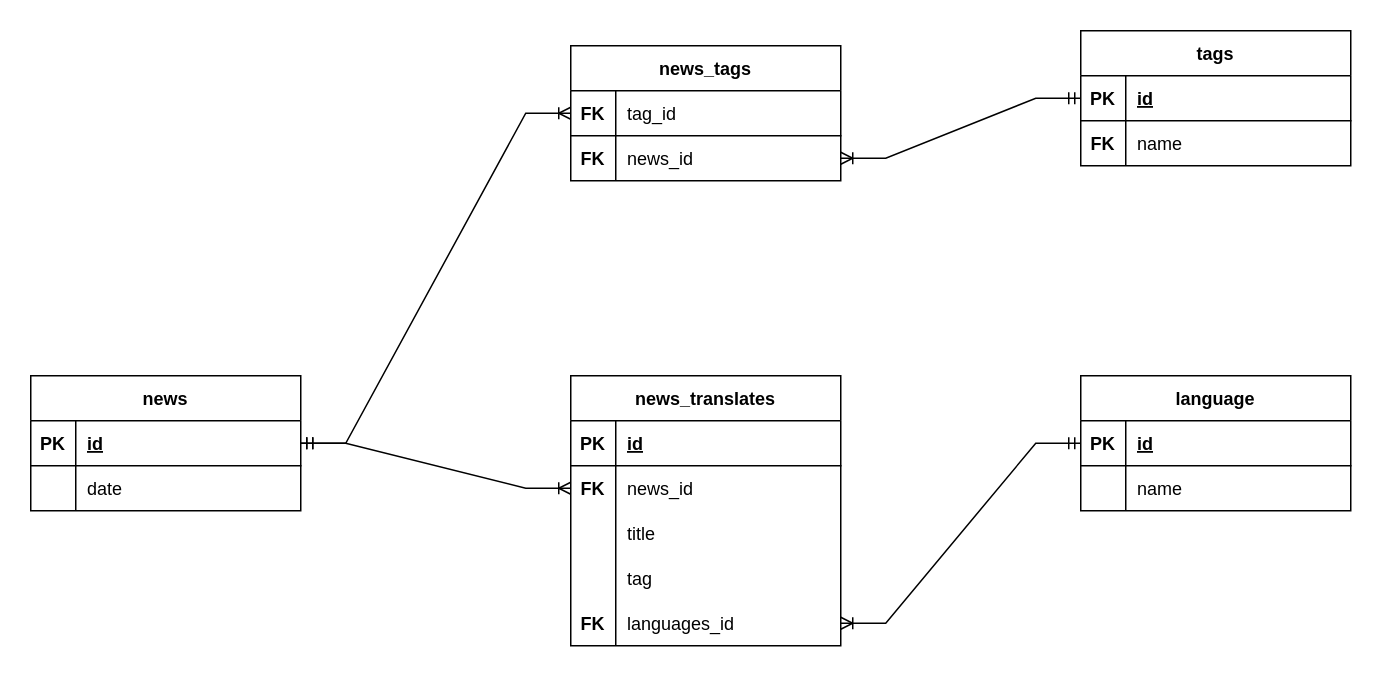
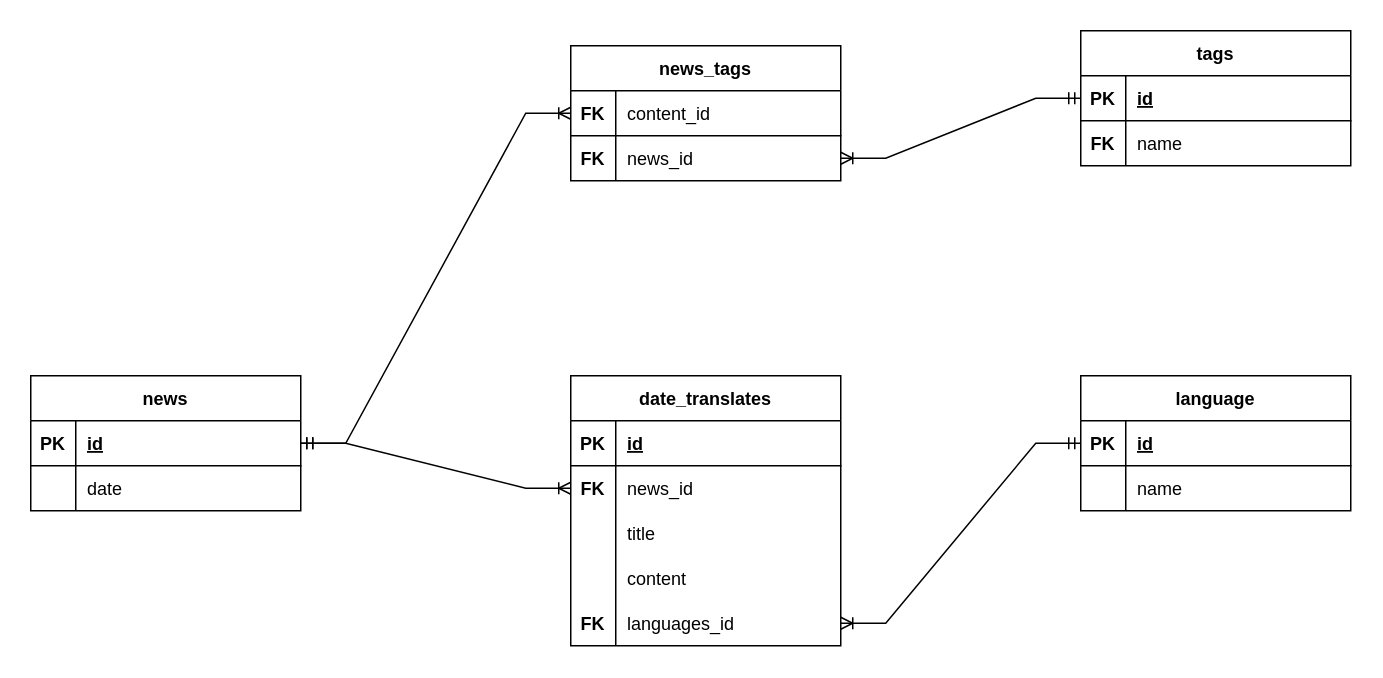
node "tag_id": label "tag_id" -> "content_id"
node "news_translates": label "news_translates" -> "date_translates"
node "tag": label "tag" -> "content"
